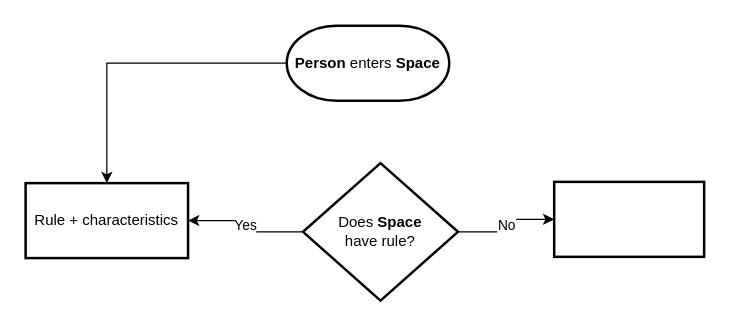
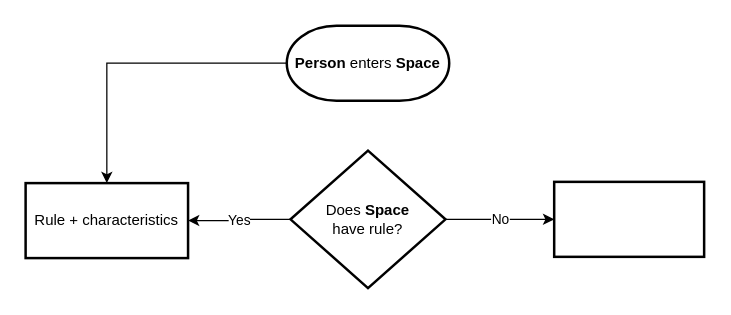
node "Does Space have rule?": moved (381, 232) -> (368, 219)
